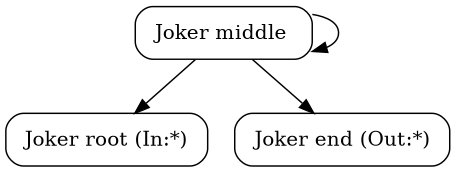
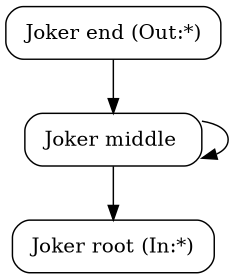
edge "Joker middle" -> "Joker end (Out:*)": reversed
